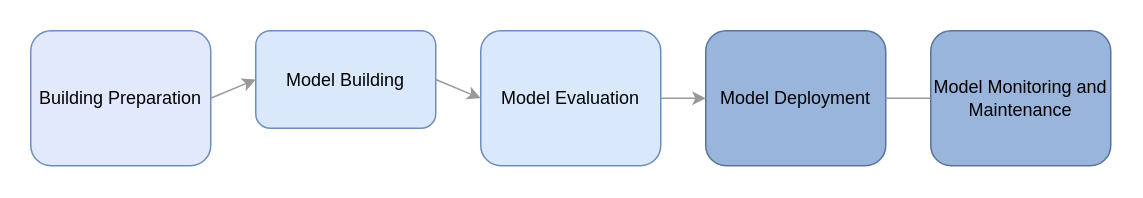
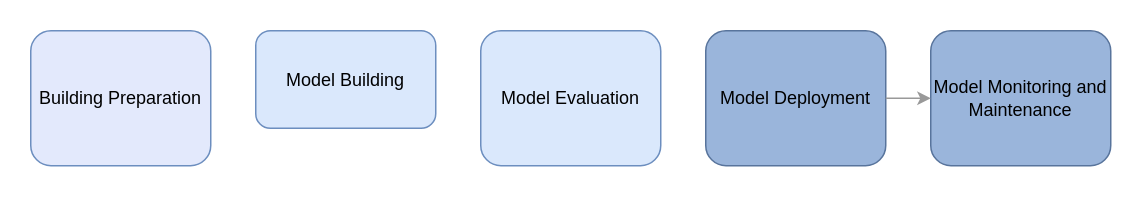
edge "Model Building" -> "Model Evaluation": removed
edge "Building Preparation" -> "Model Building": removed
edge "Model Evaluation" -> "Model Deployment": removed
edge "Model Deployment" -- "Model Monitoring and Maintenance": arrowhead none -> classic
